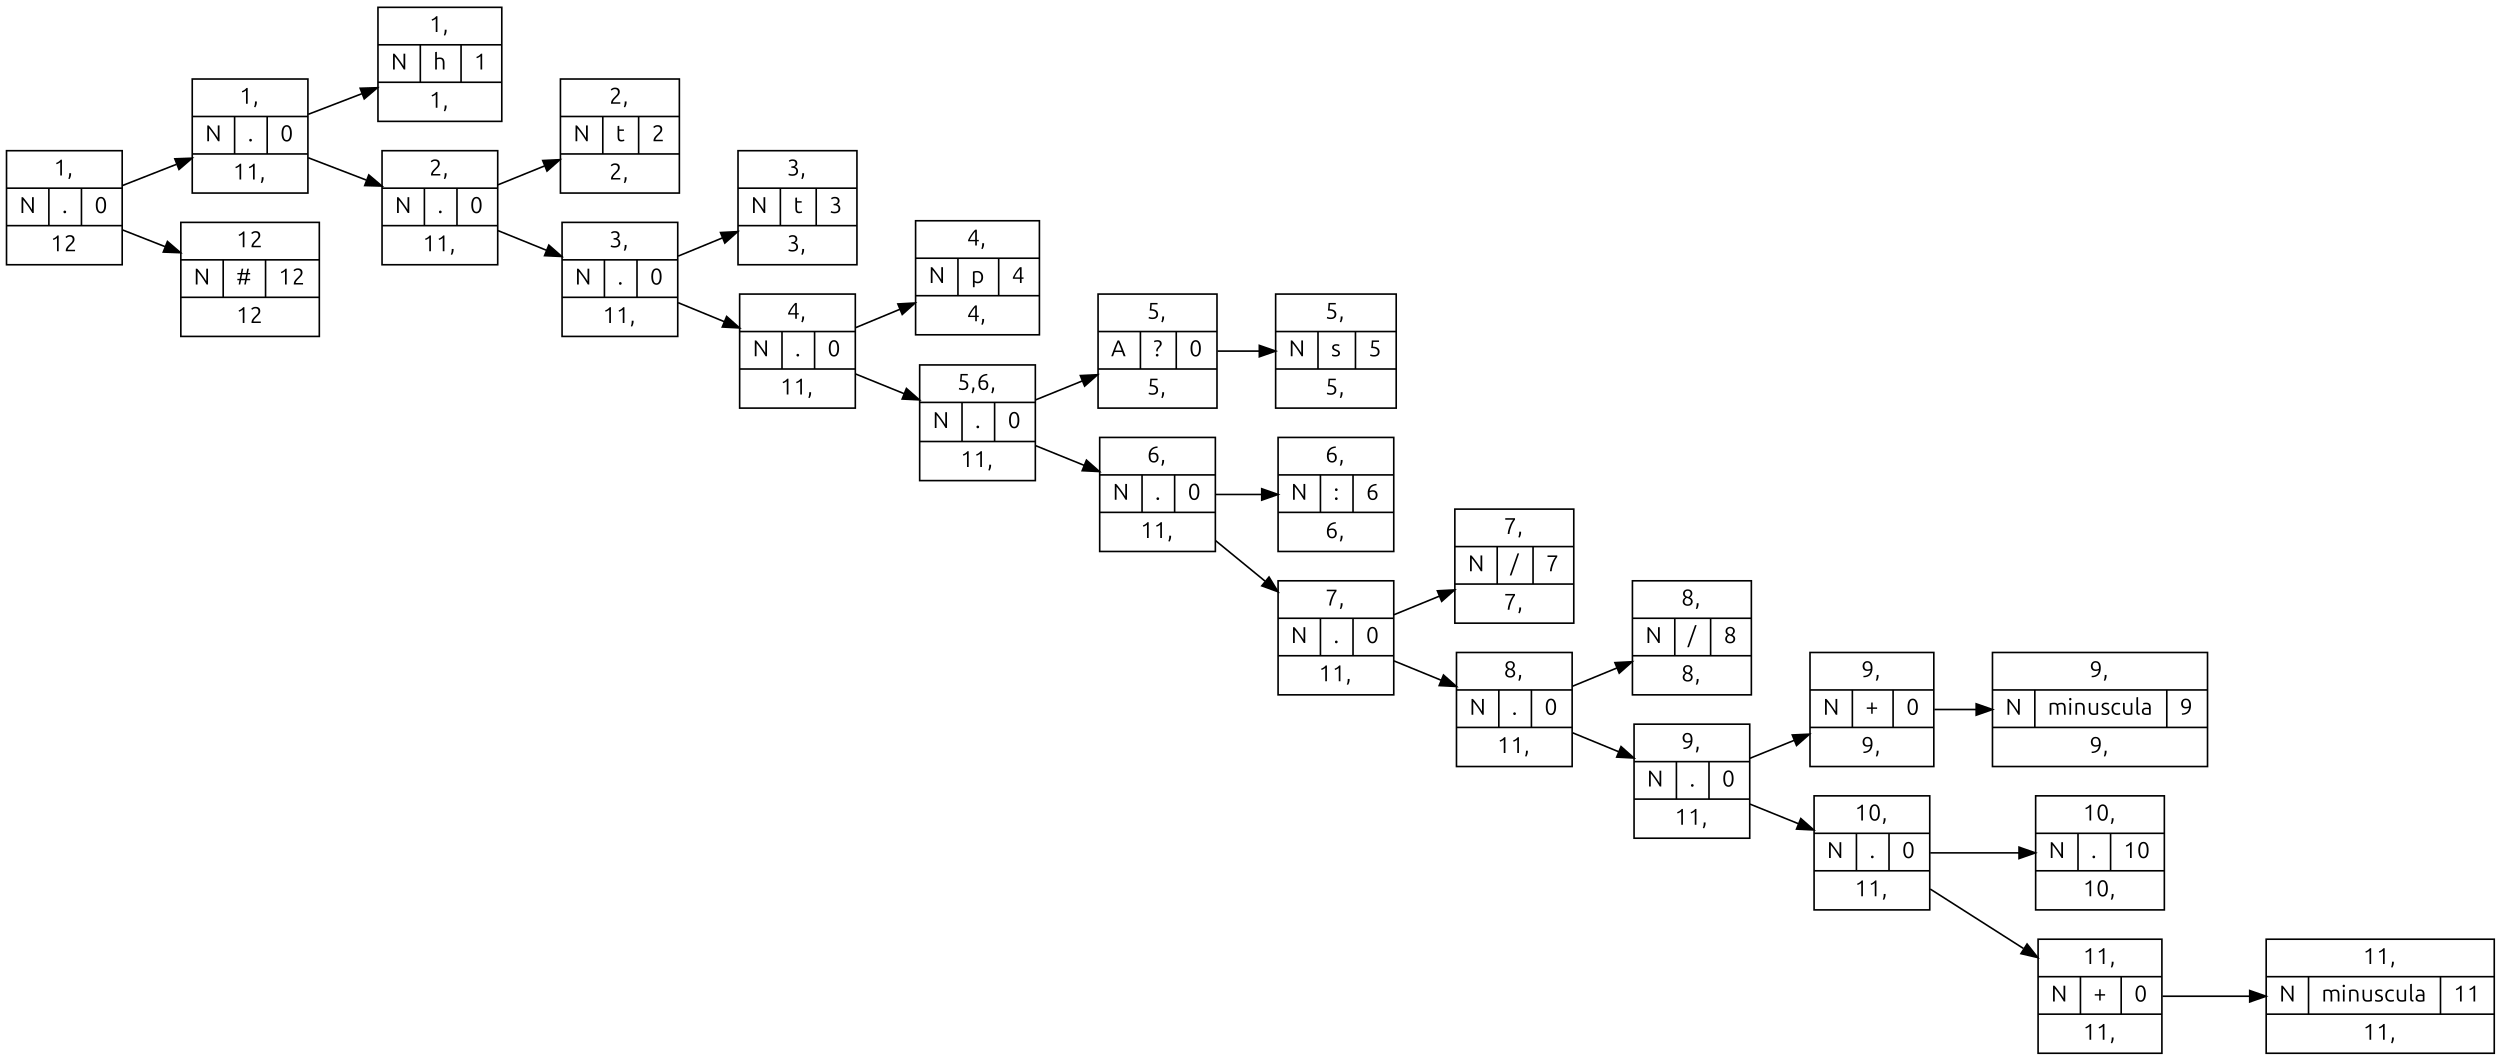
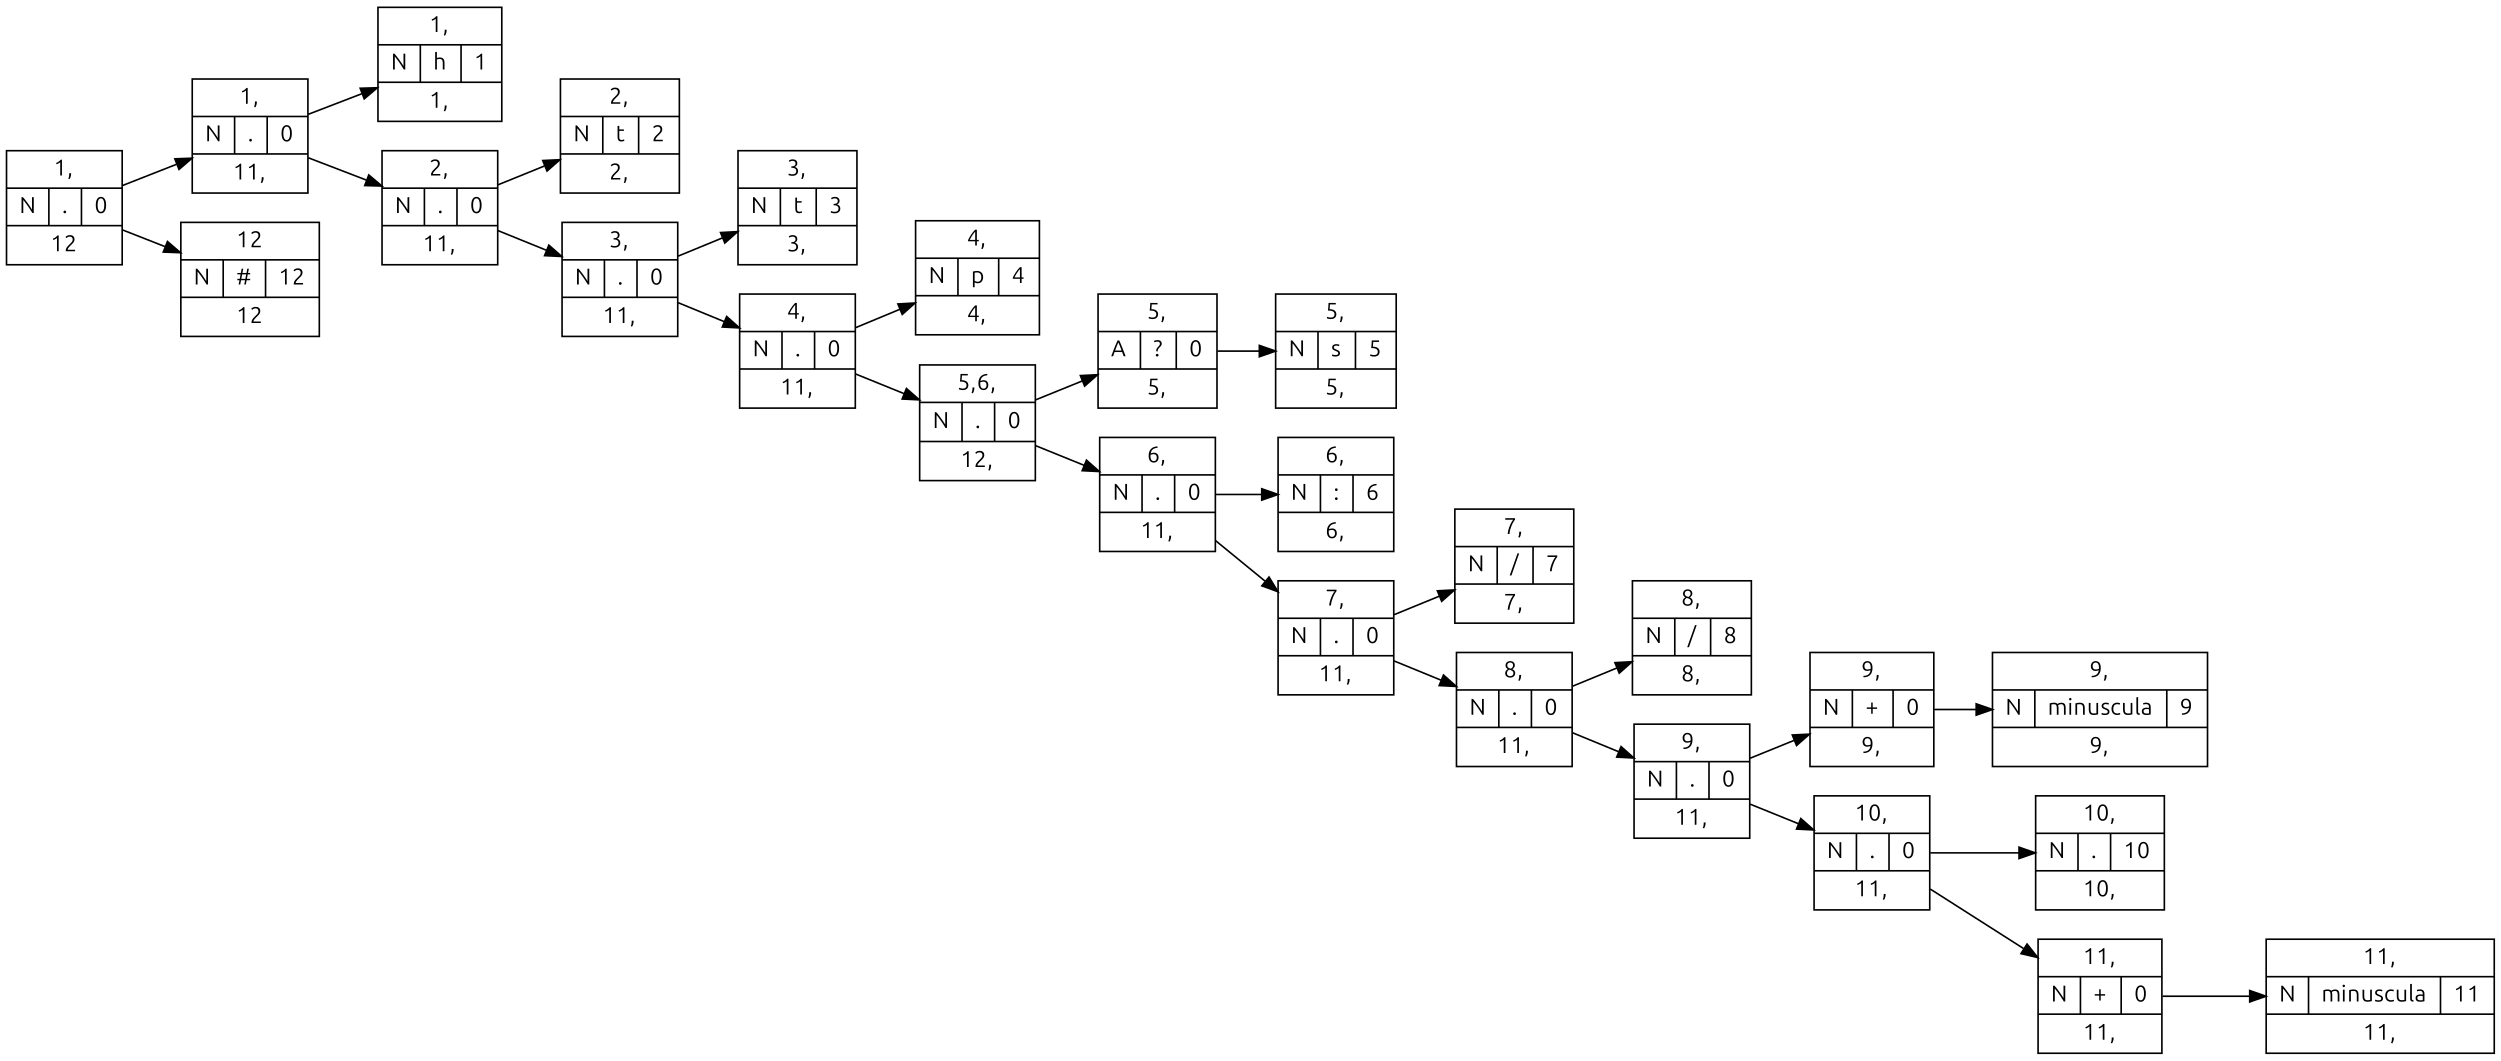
node "5,6,": text "11," -> "12,"
